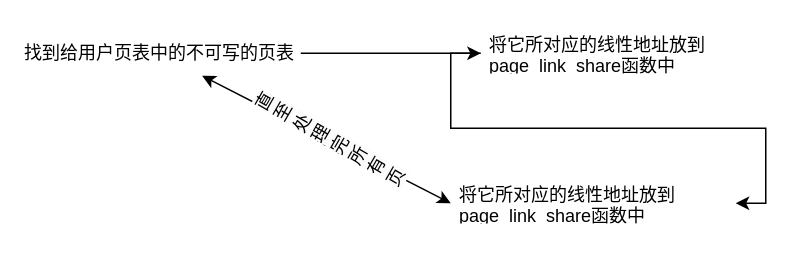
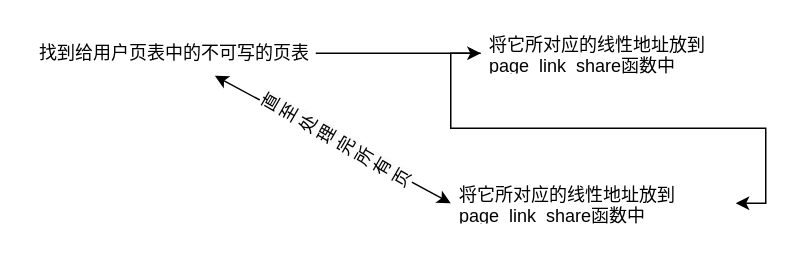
node "找到给用户页表中的不可写的页表": moved (158, 53) -> (173, 53)
